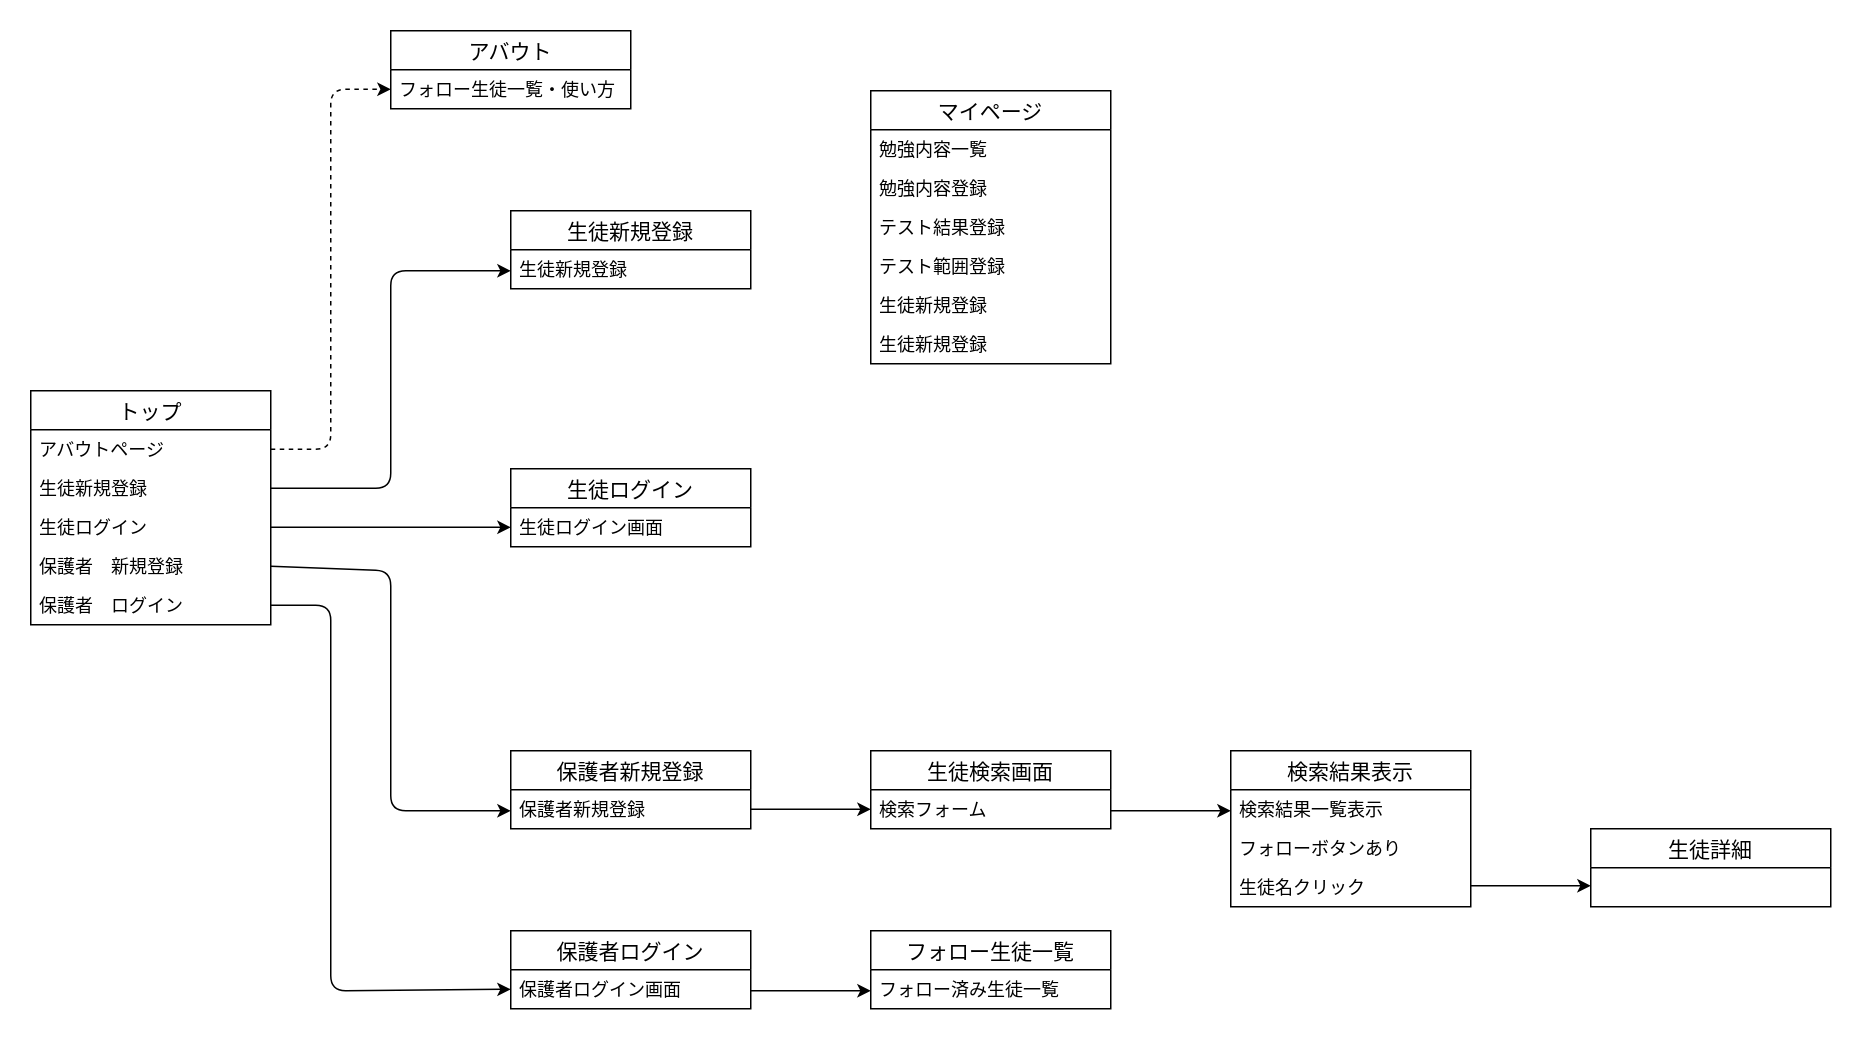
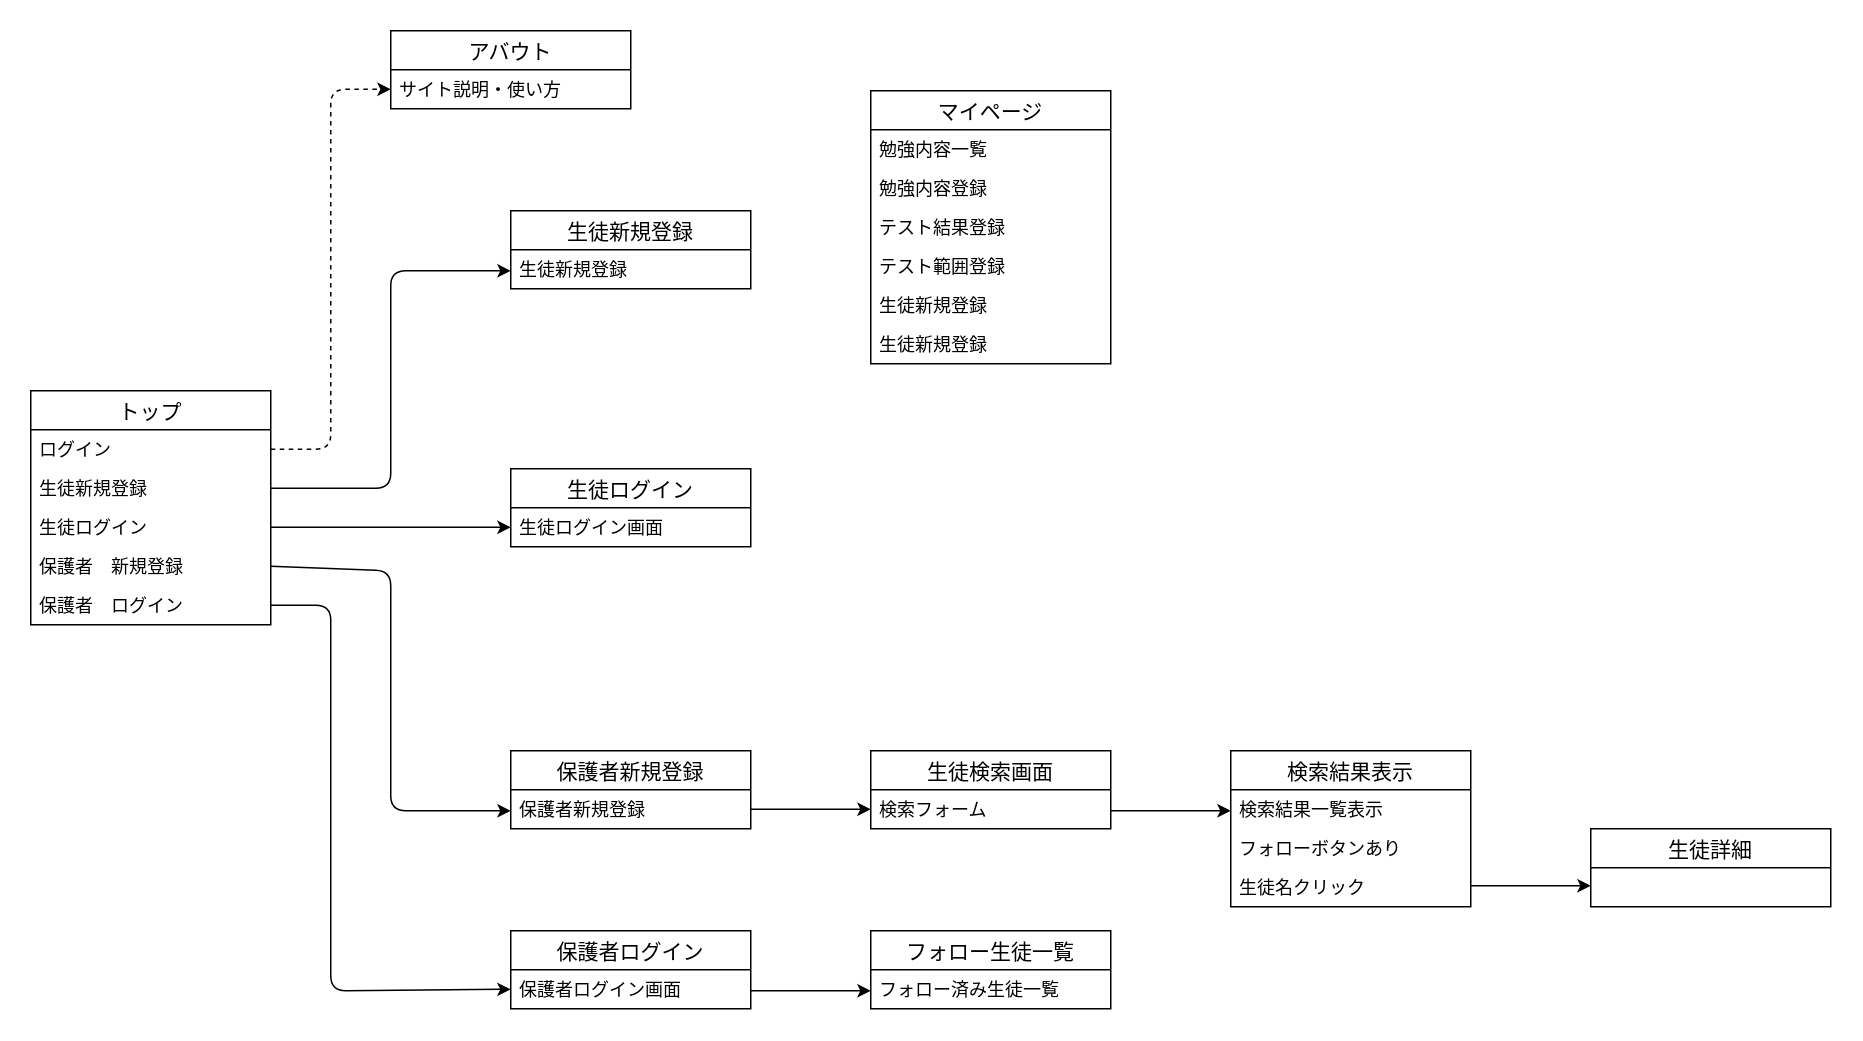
node "フォロー生徒一覧・使い方": label "フォロー生徒一覧・使い方" -> "サイト説明・使い方"
node "アバウトページ": label "アバウトページ" -> "ログイン"
